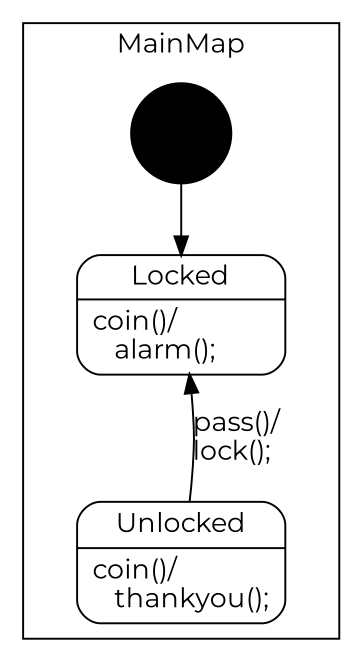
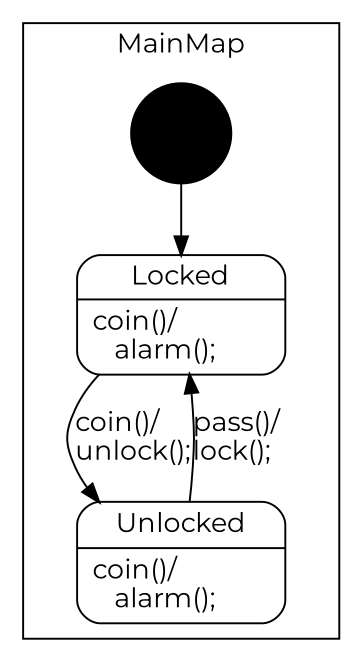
edge "Locked" -> "Unlocked": added, label "coin()/ unlock();"
node "Unlocked": text "thankyou();" -> "alarm();"
